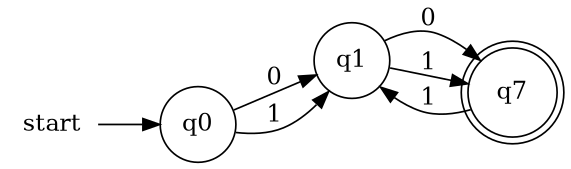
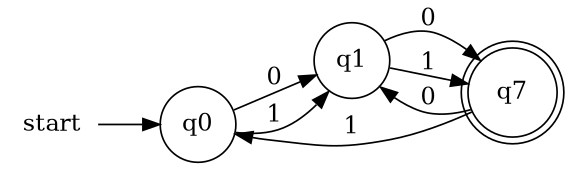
edge "q7" -> "q1": label "1" -> "0"
edge "q7" -> "q0": added, label "1"
